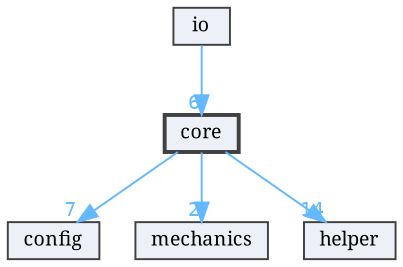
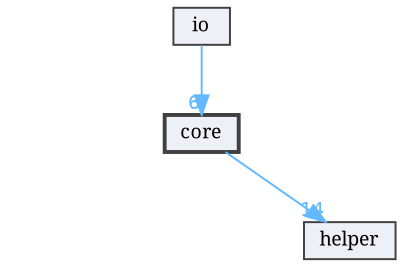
node "config": removed
node "mechanics": removed
